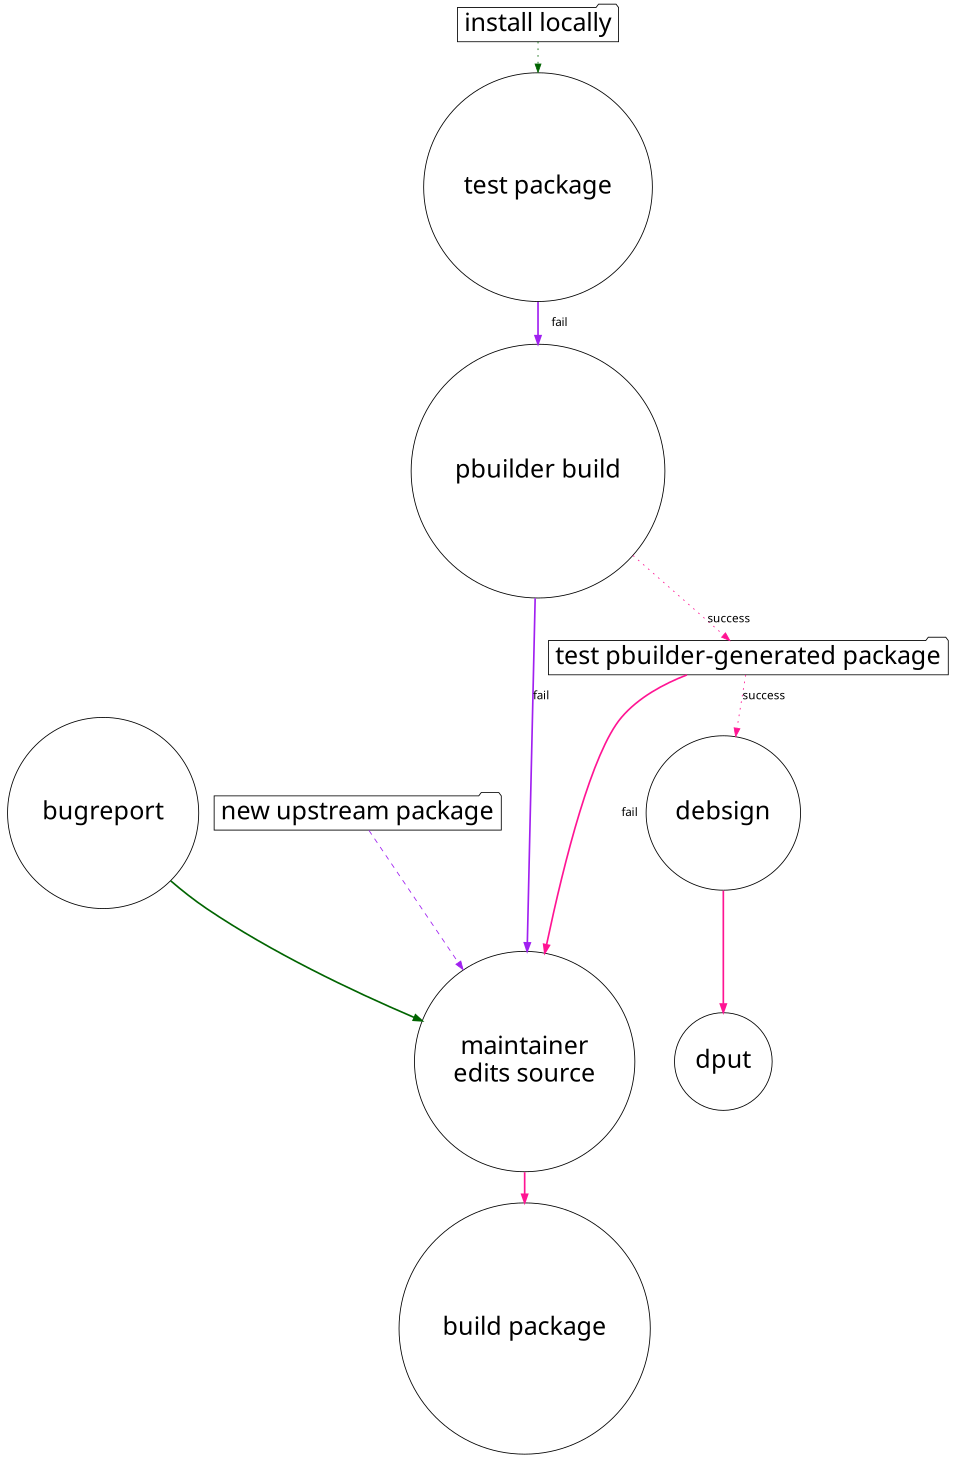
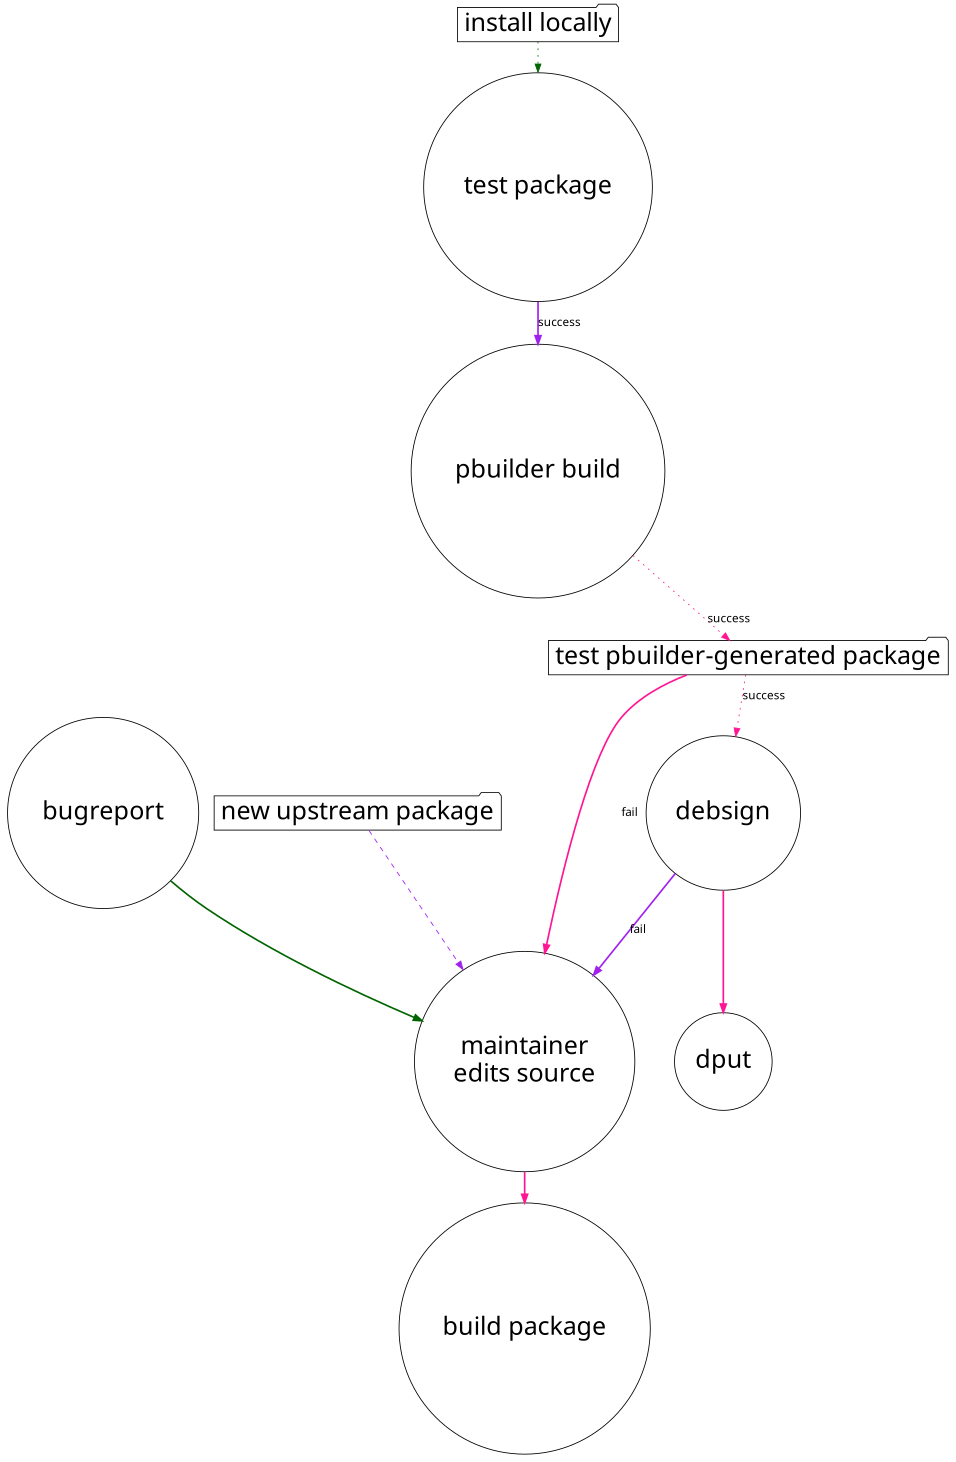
edge "test package" -> "pbuilder build": label "fail" -> "success"
edge "pbuilder build" -> "maintainer edits source": now "debsign" -> "maintainer edits source"
